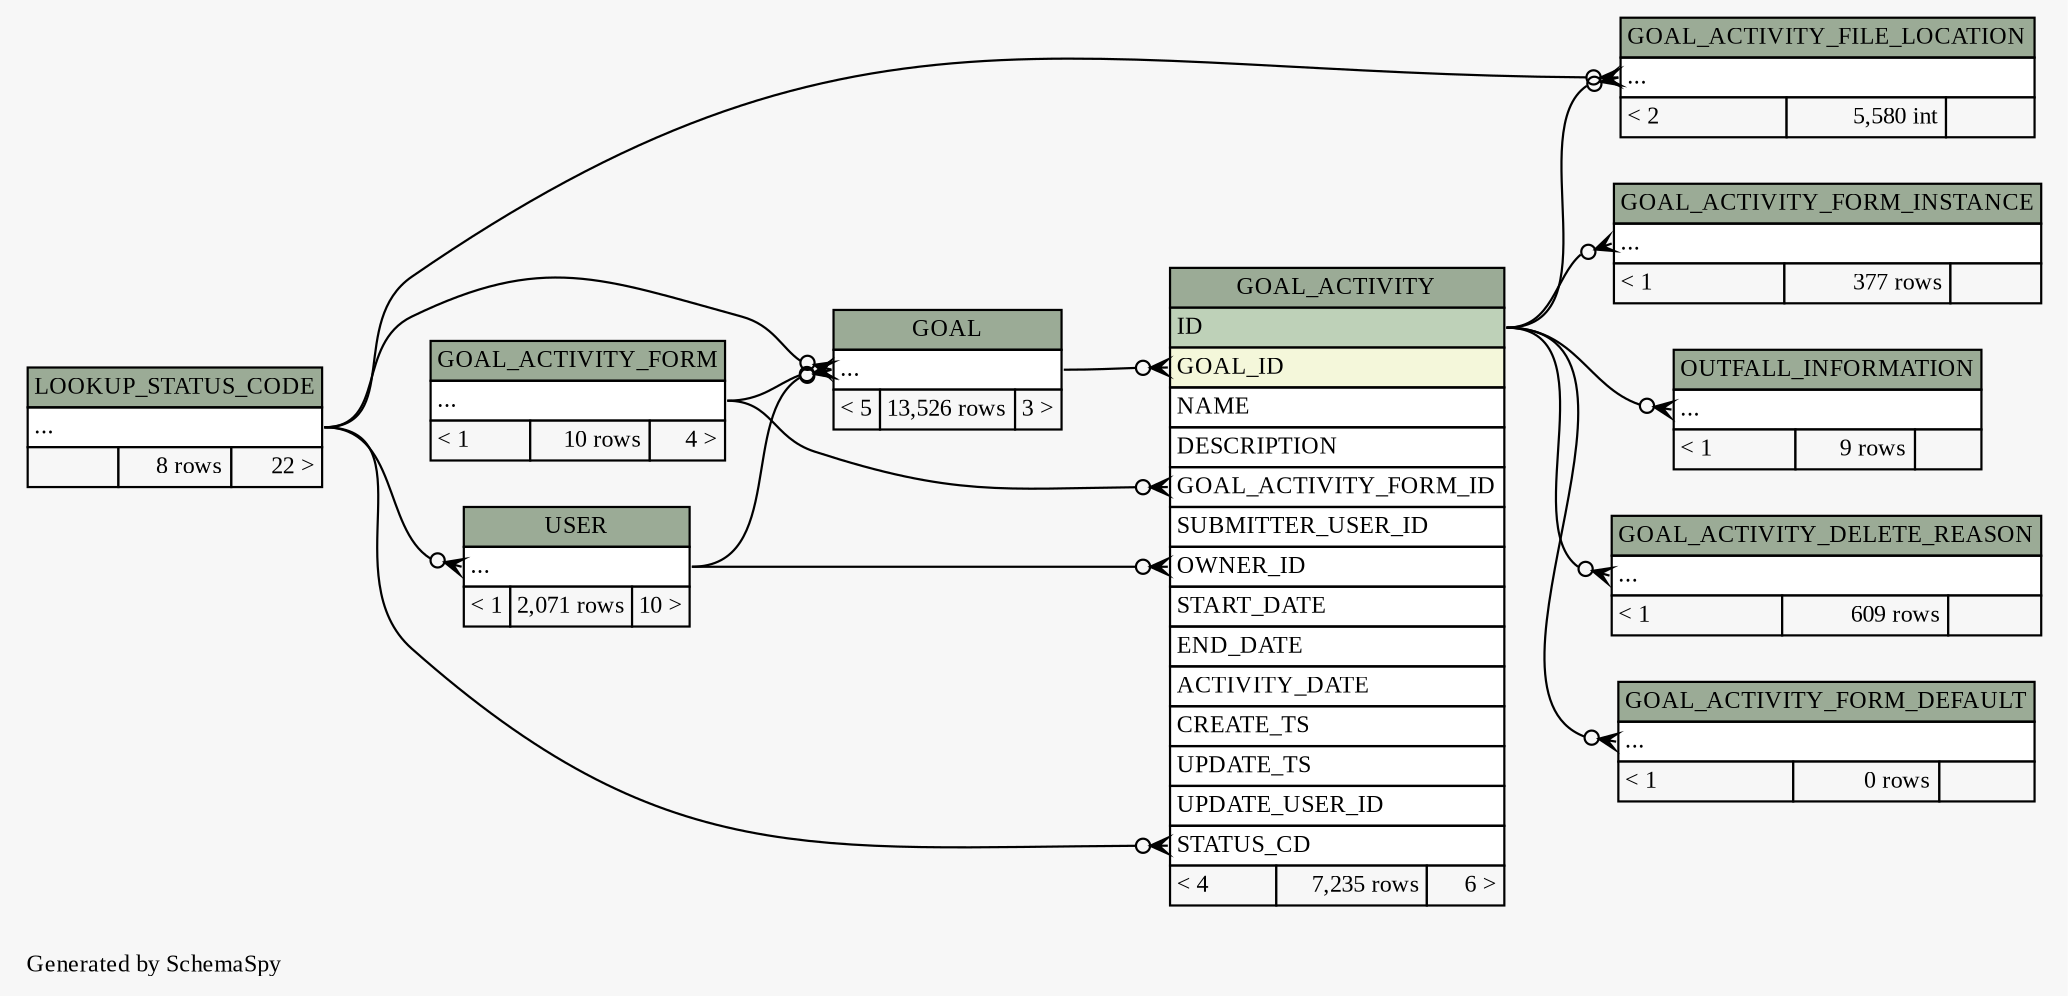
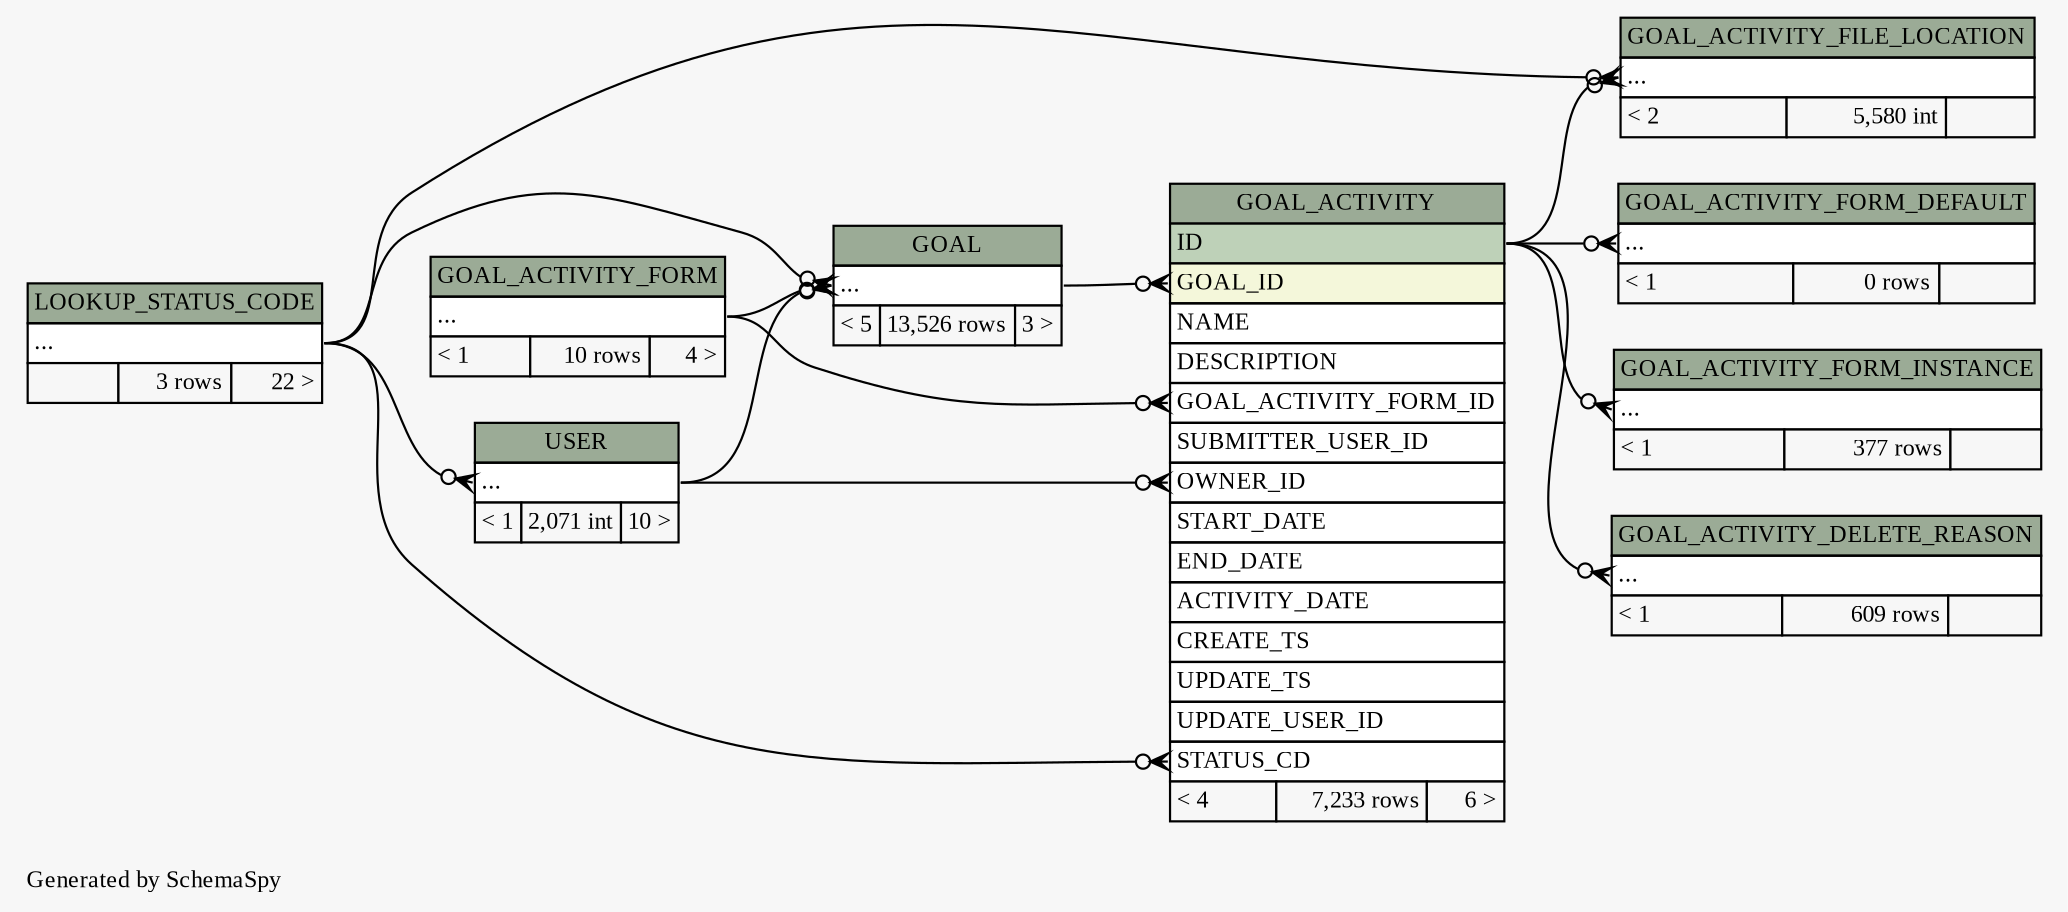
node "OUTFALL_INFORMATION": removed
node "LOOKUP_STATUS_CODE": text "8 rows" -> "3 rows"
node "USER": text "2,071 rows" -> "2,071 int"
node "GOAL_ACTIVITY": text "7,235 rows" -> "7,233 rows"
